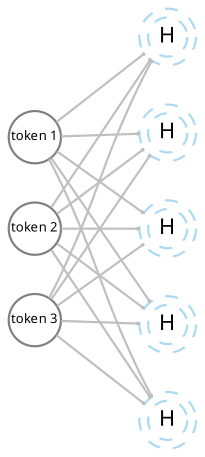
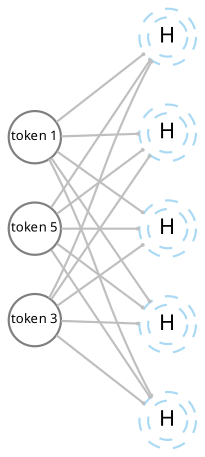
node "token 2": label "token 2" -> "token 5"
